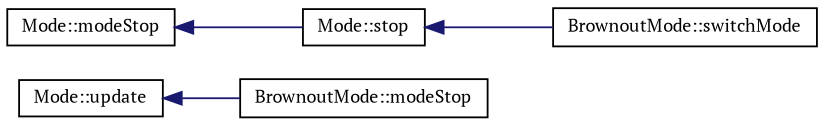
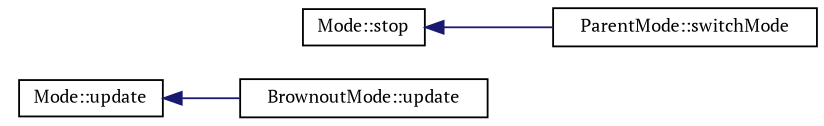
node "Mode::modeStop": removed
node "BrownoutMode::switchMode": label "BrownoutMode::switchMode" -> "ParentMode::switchMode"
node "BrownoutMode::modeStop": label "BrownoutMode::modeStop" -> "BrownoutMode::update"
